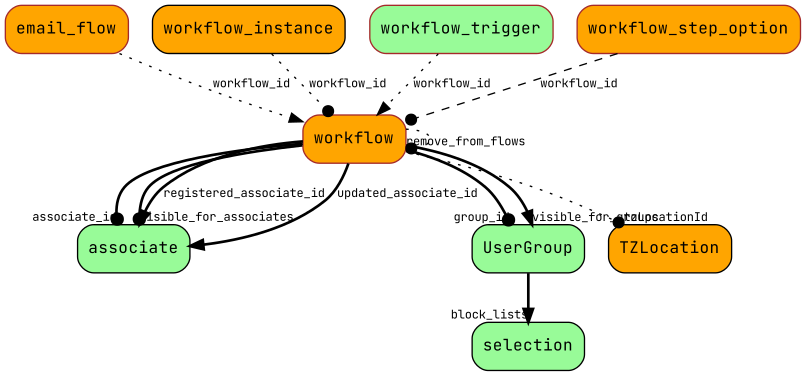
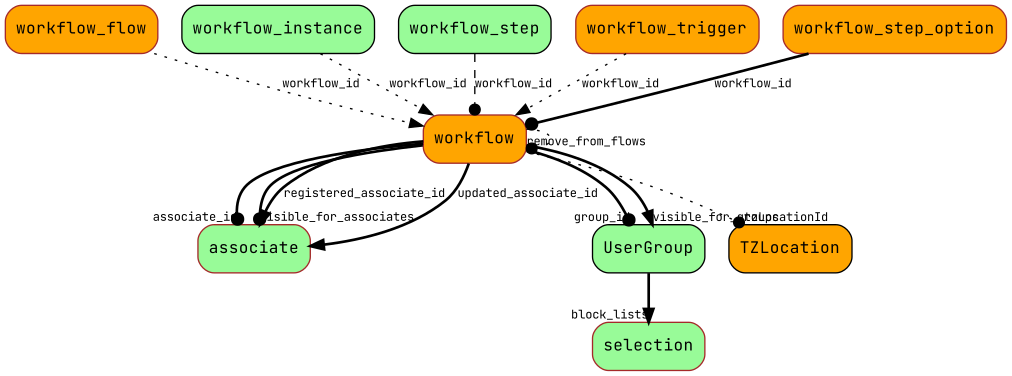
node "email_flow": label "email_flow" -> "workflow_flow"
node "workflow_instance": fillcolor orange -> palegreen
node "workflow_trigger": fillcolor palegreen -> orange
node "workflow_step": added
edge "workflow_instance" -> "workflow": arrowhead dot -> normal
edge "workflow_step_option" -> "workflow": style dashed -> bold
node "associate": color black -> brown
node "selection": color black -> brown
